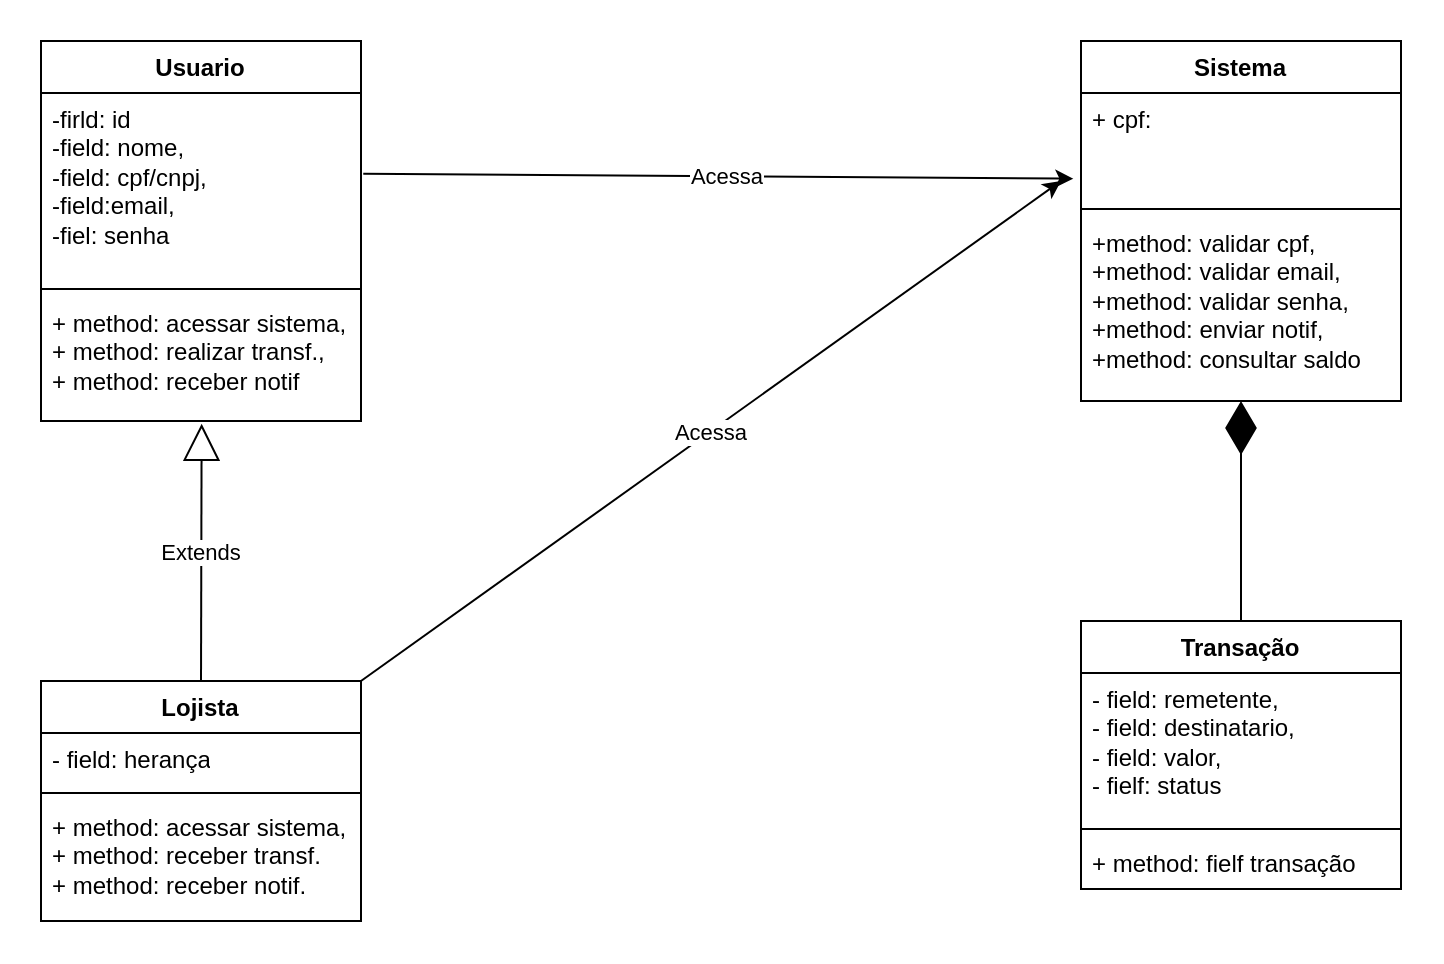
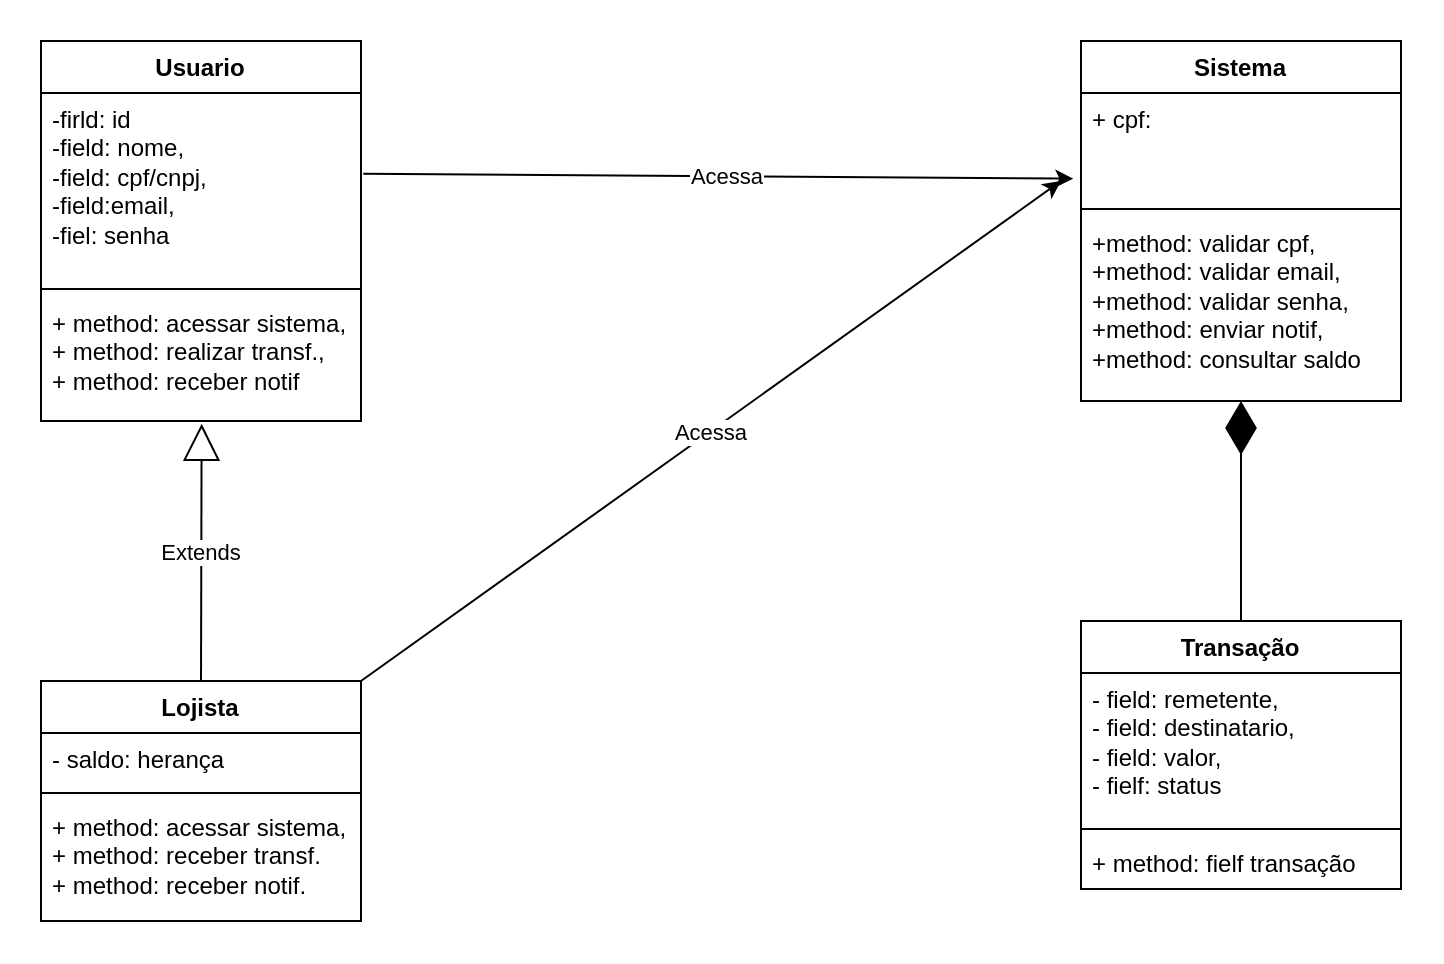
node "- field: herança": label "- field: herança" -> "- saldo: herança"
